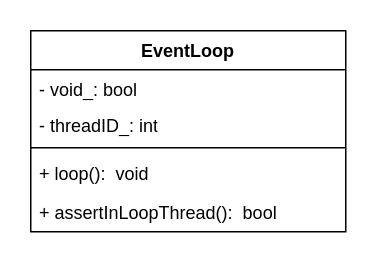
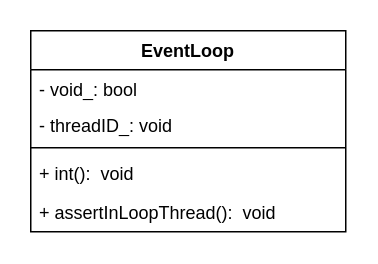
node "- threadID_: int": label "- threadID_: int" -> "- threadID_: void"
node "+ loop(): void": label "+ loop(): void" -> "+ int(): void"
node "+ assertInLoopThread(): bool": label "+ assertInLoopThread(): bool" -> "+ assertInLoopThread(): void"
